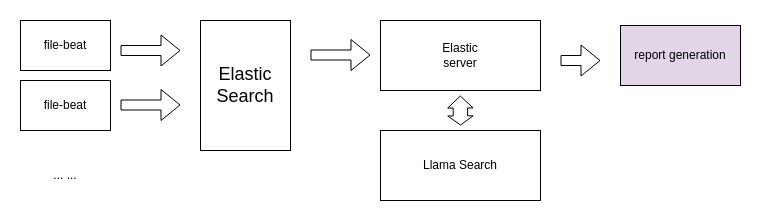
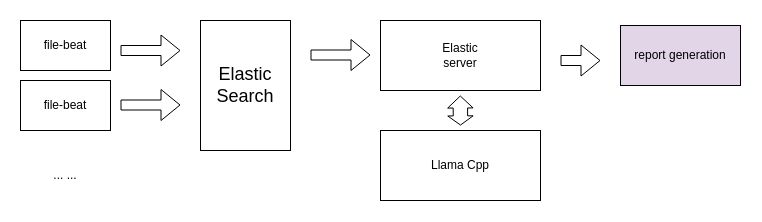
node "Llama Search": label "Llama Search" -> "Llama Cpp"
